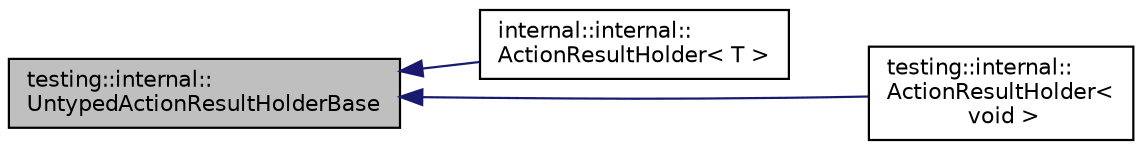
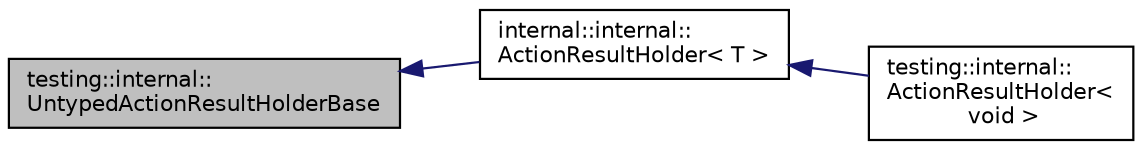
edge "testing::internal:: ActionResultHolder< void >" -> "testing::internal:: UntypedActionResultHolderBase": now "testing::internal:: ActionResultHolder< void >" -> "internal::internal:: ActionResultHolder< T >"
